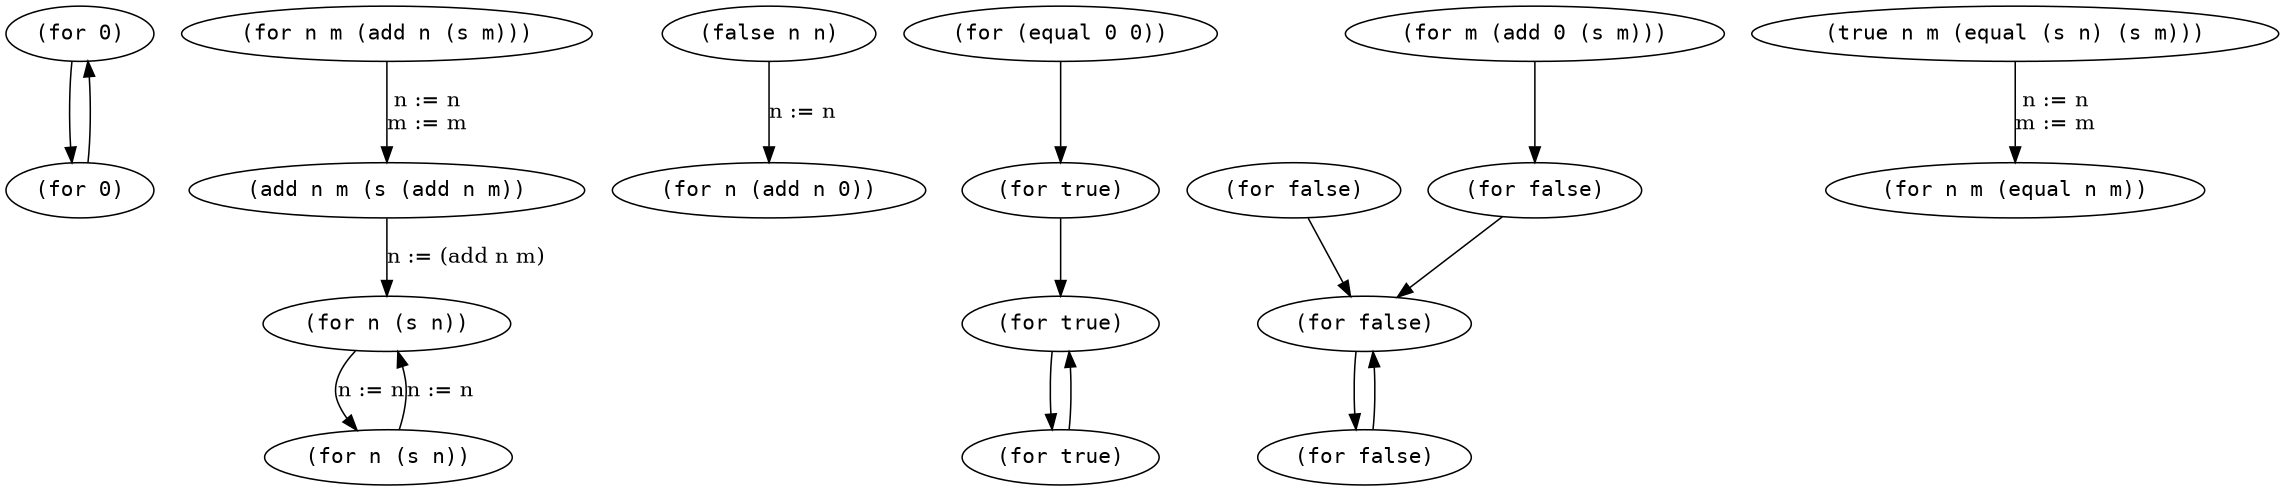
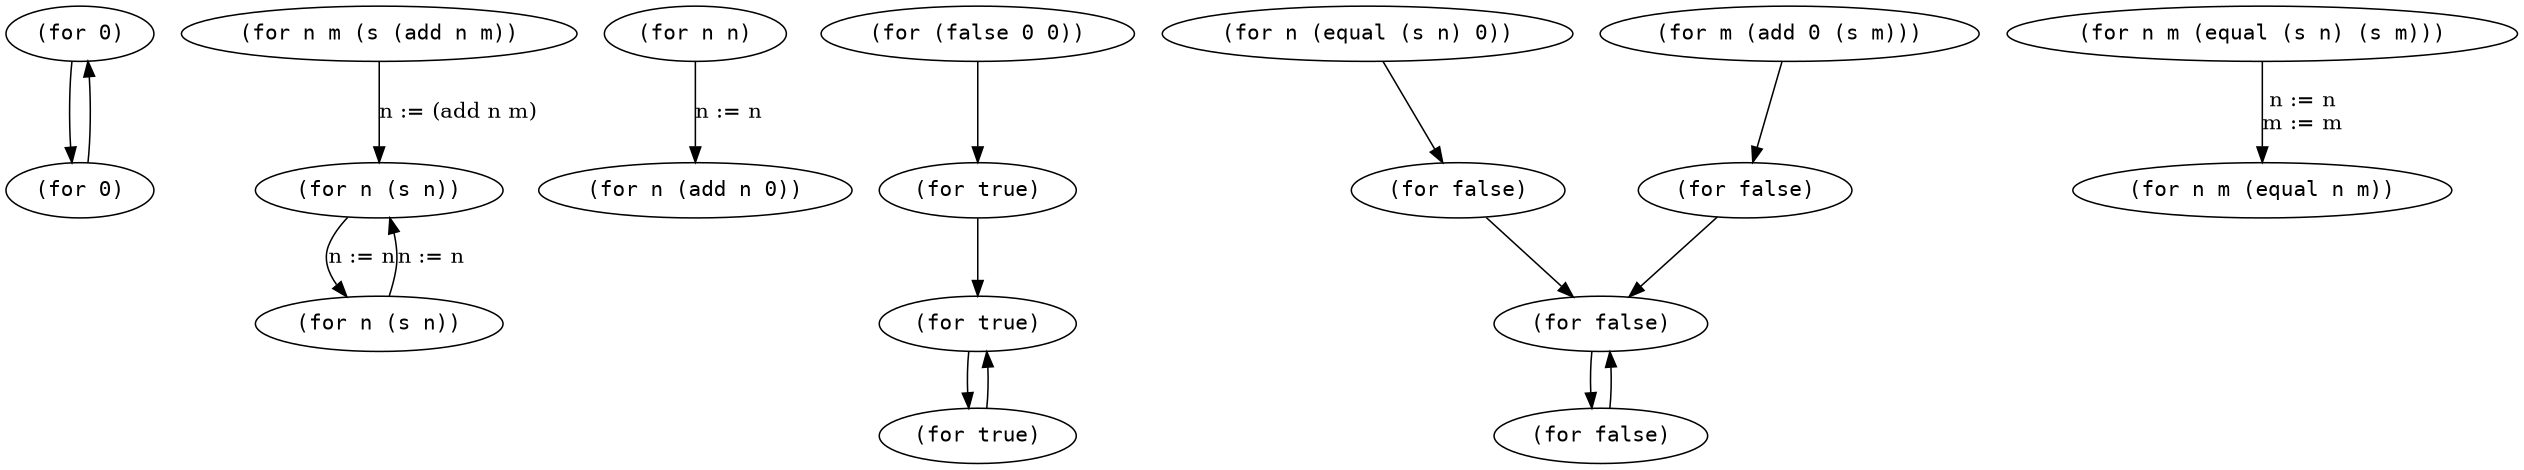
node "(for n m (add n (s m)))": removed
node "(false n n)": label "(false n n)" -> "(for n n)"
node "(for (equal 0 0))": label "(for (equal 0 0))" -> "(for (false 0 0))"
node "(for n (equal (s n) 0))": added
node "(true n m (equal (s n) (s m)))": label "(true n m (equal (s n) (s m)))" -> "(for n m (equal (s n) (s m)))"
node "(add n m (s (add n m))": label "(add n m (s (add n m))" -> "(for n m (s (add n m))"
